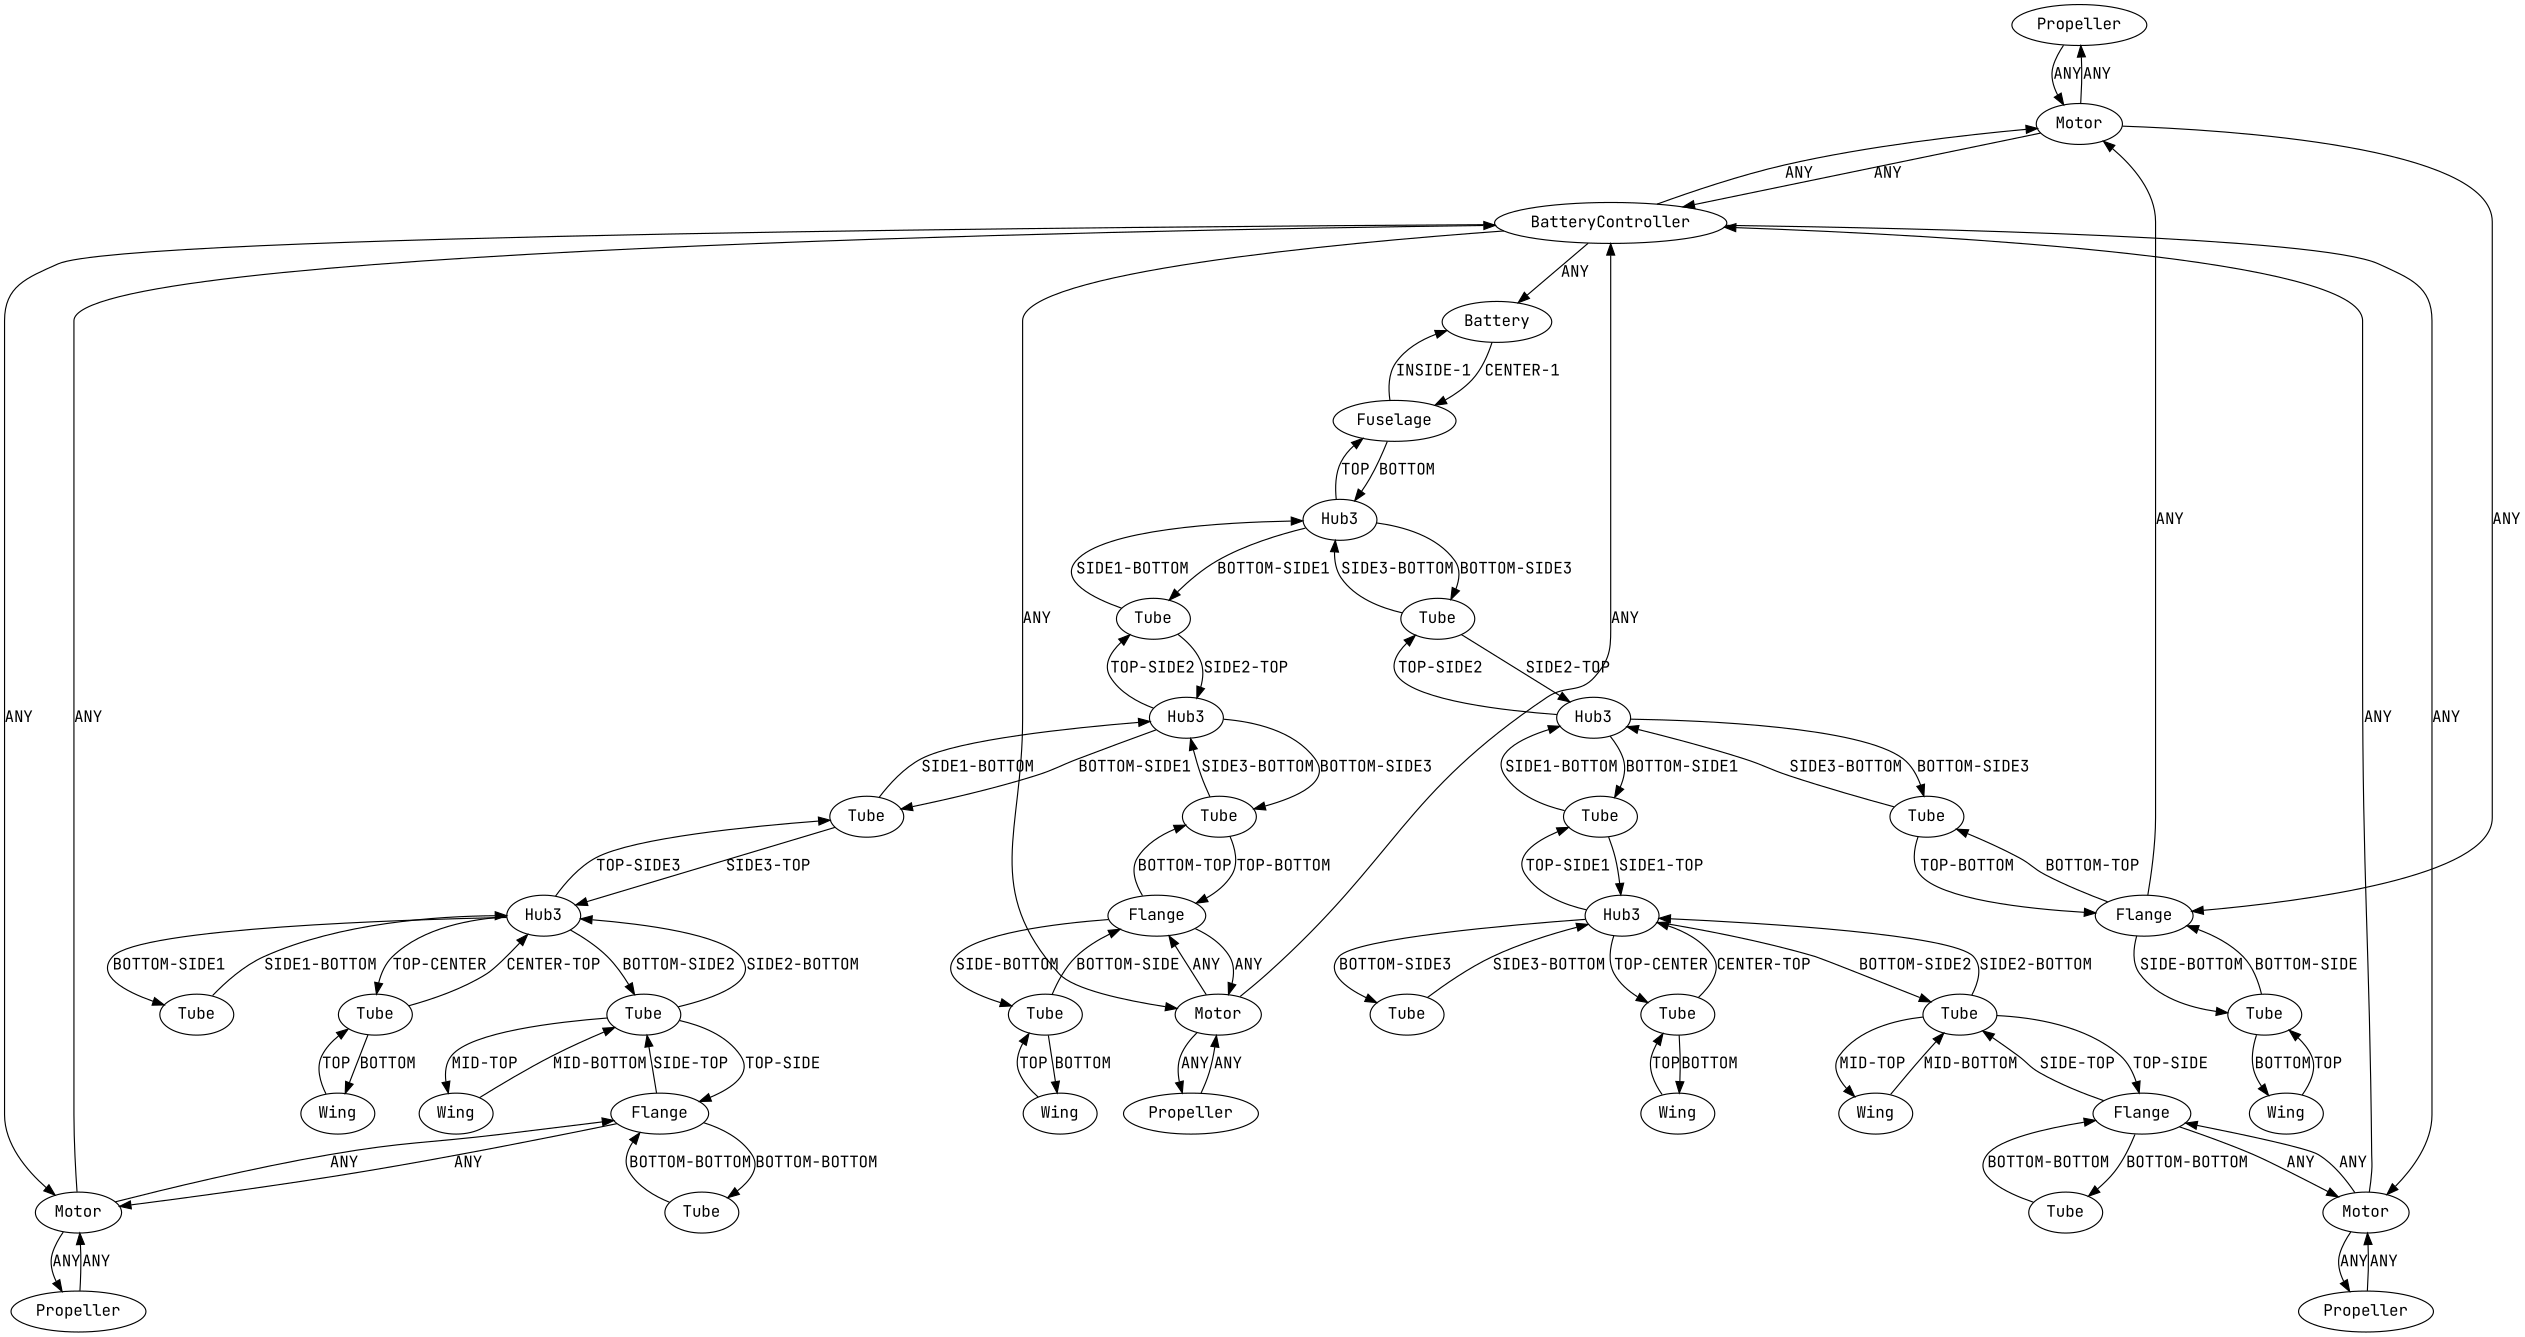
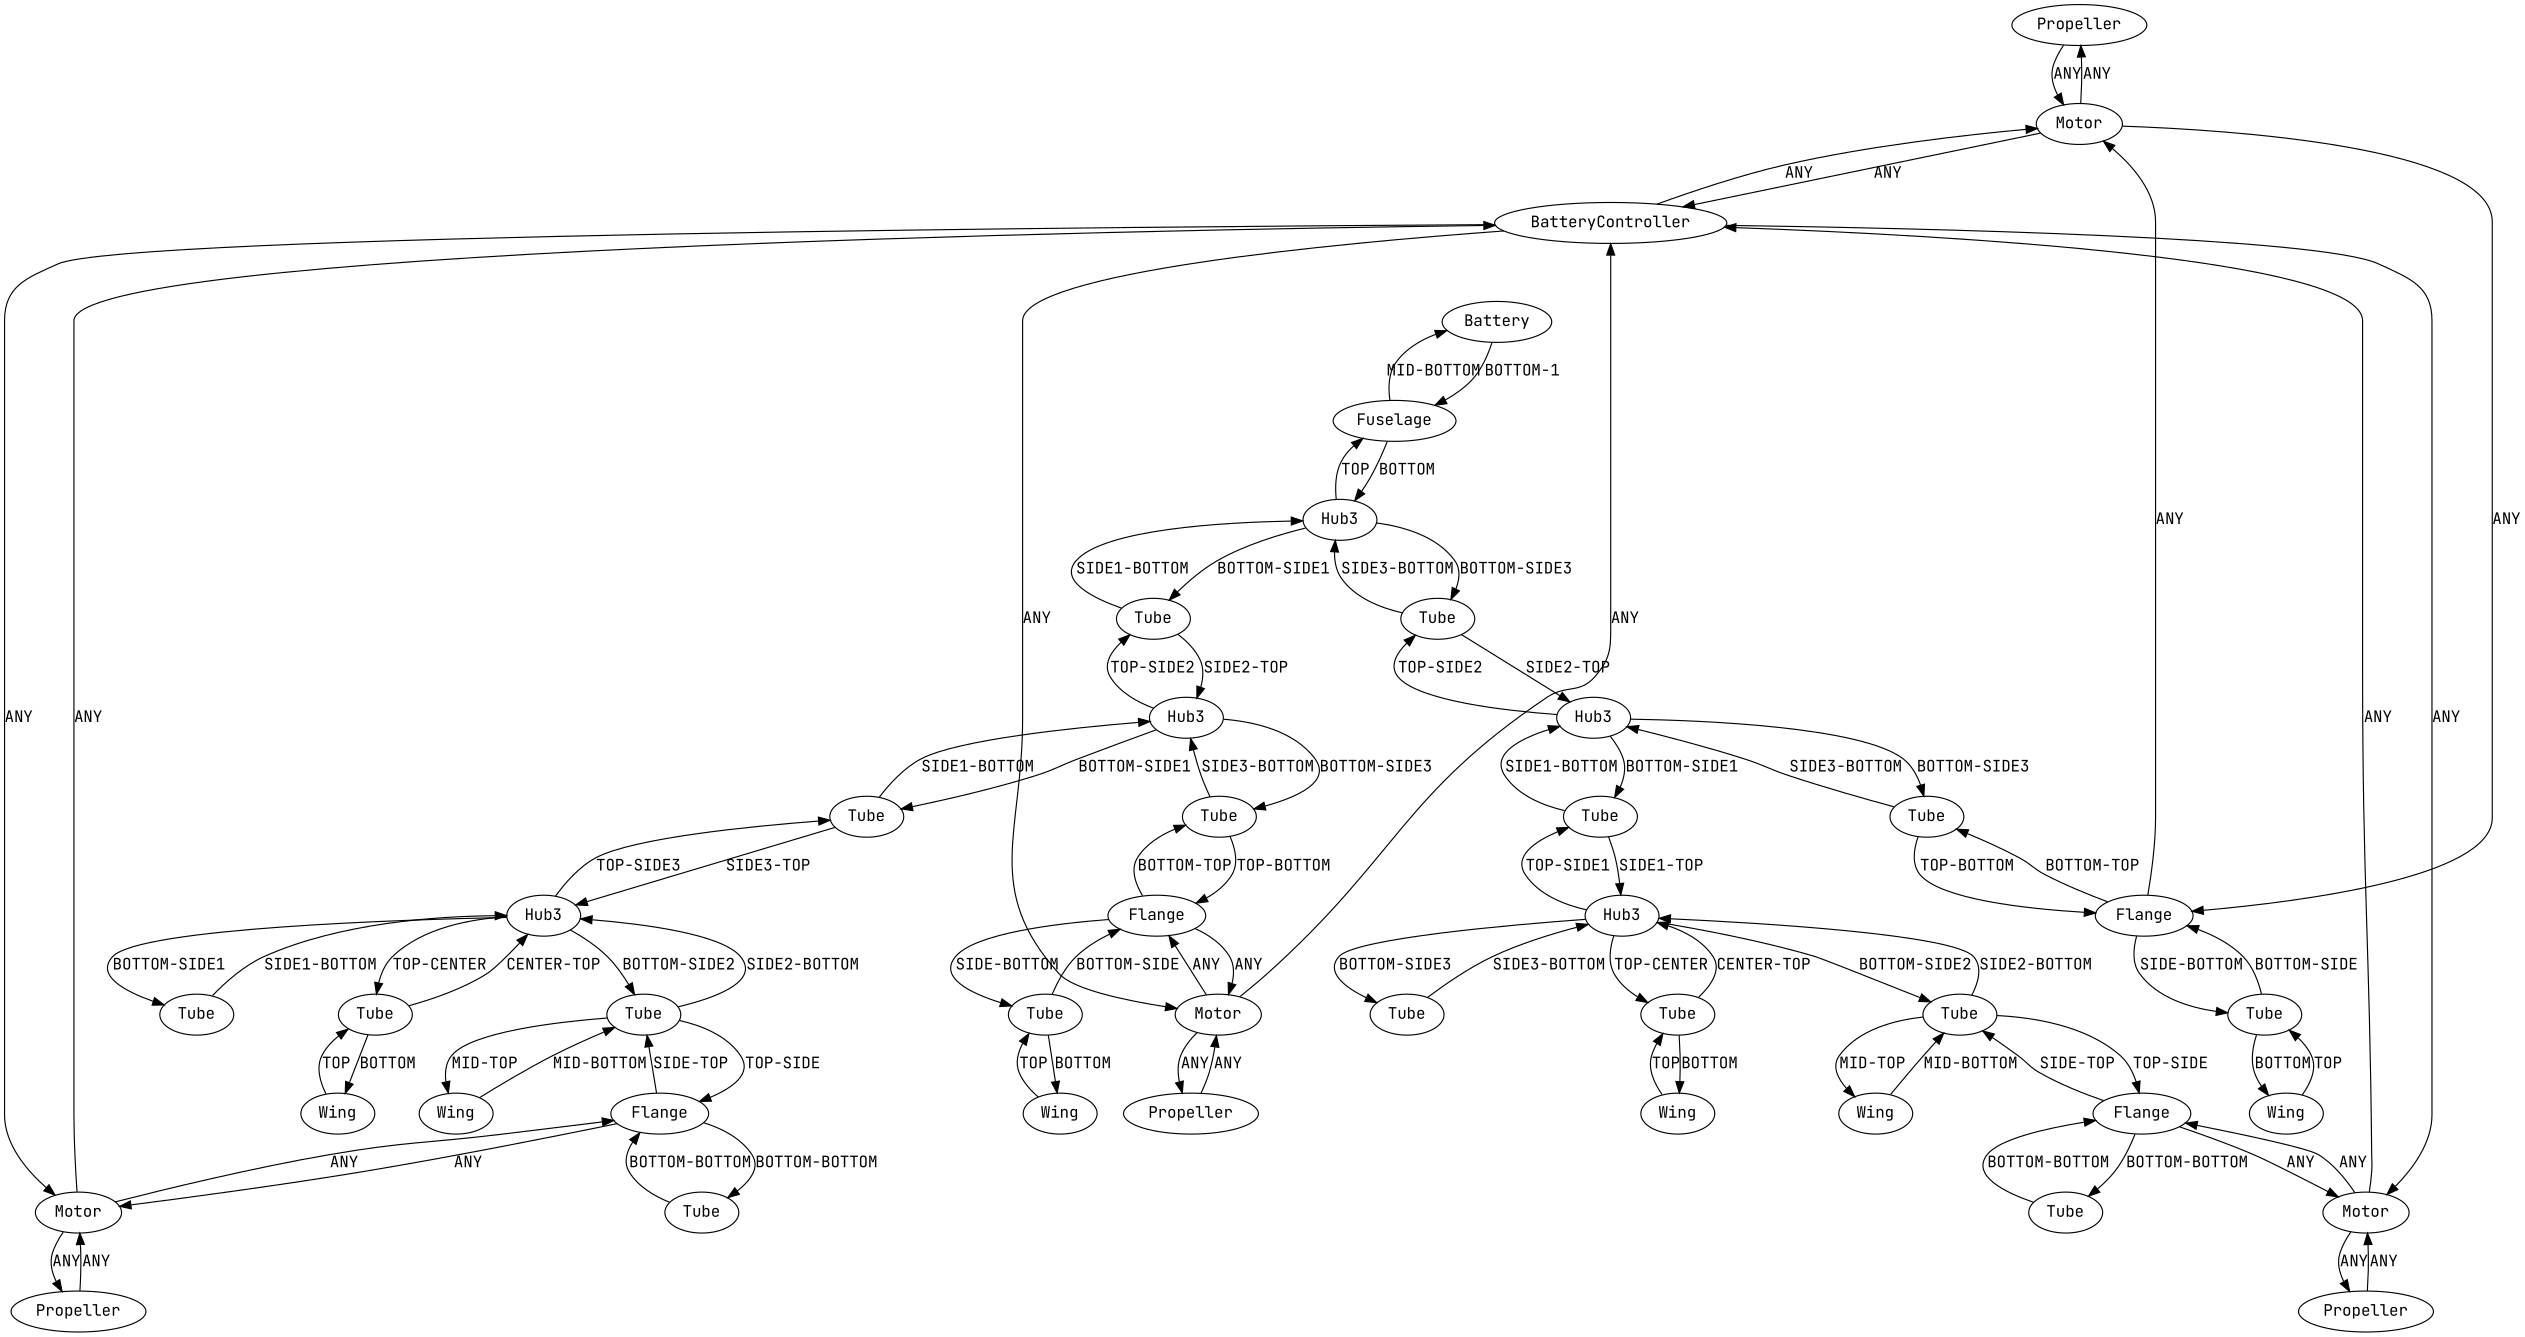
edge "BatteryController" -> "Battery": removed, label "ANY"
edge "Fuselage" -> "Battery": label "INSIDE-1" -> "MID-BOTTOM"
edge "Battery" -> "Fuselage": label "CENTER-1" -> "BOTTOM-1"
